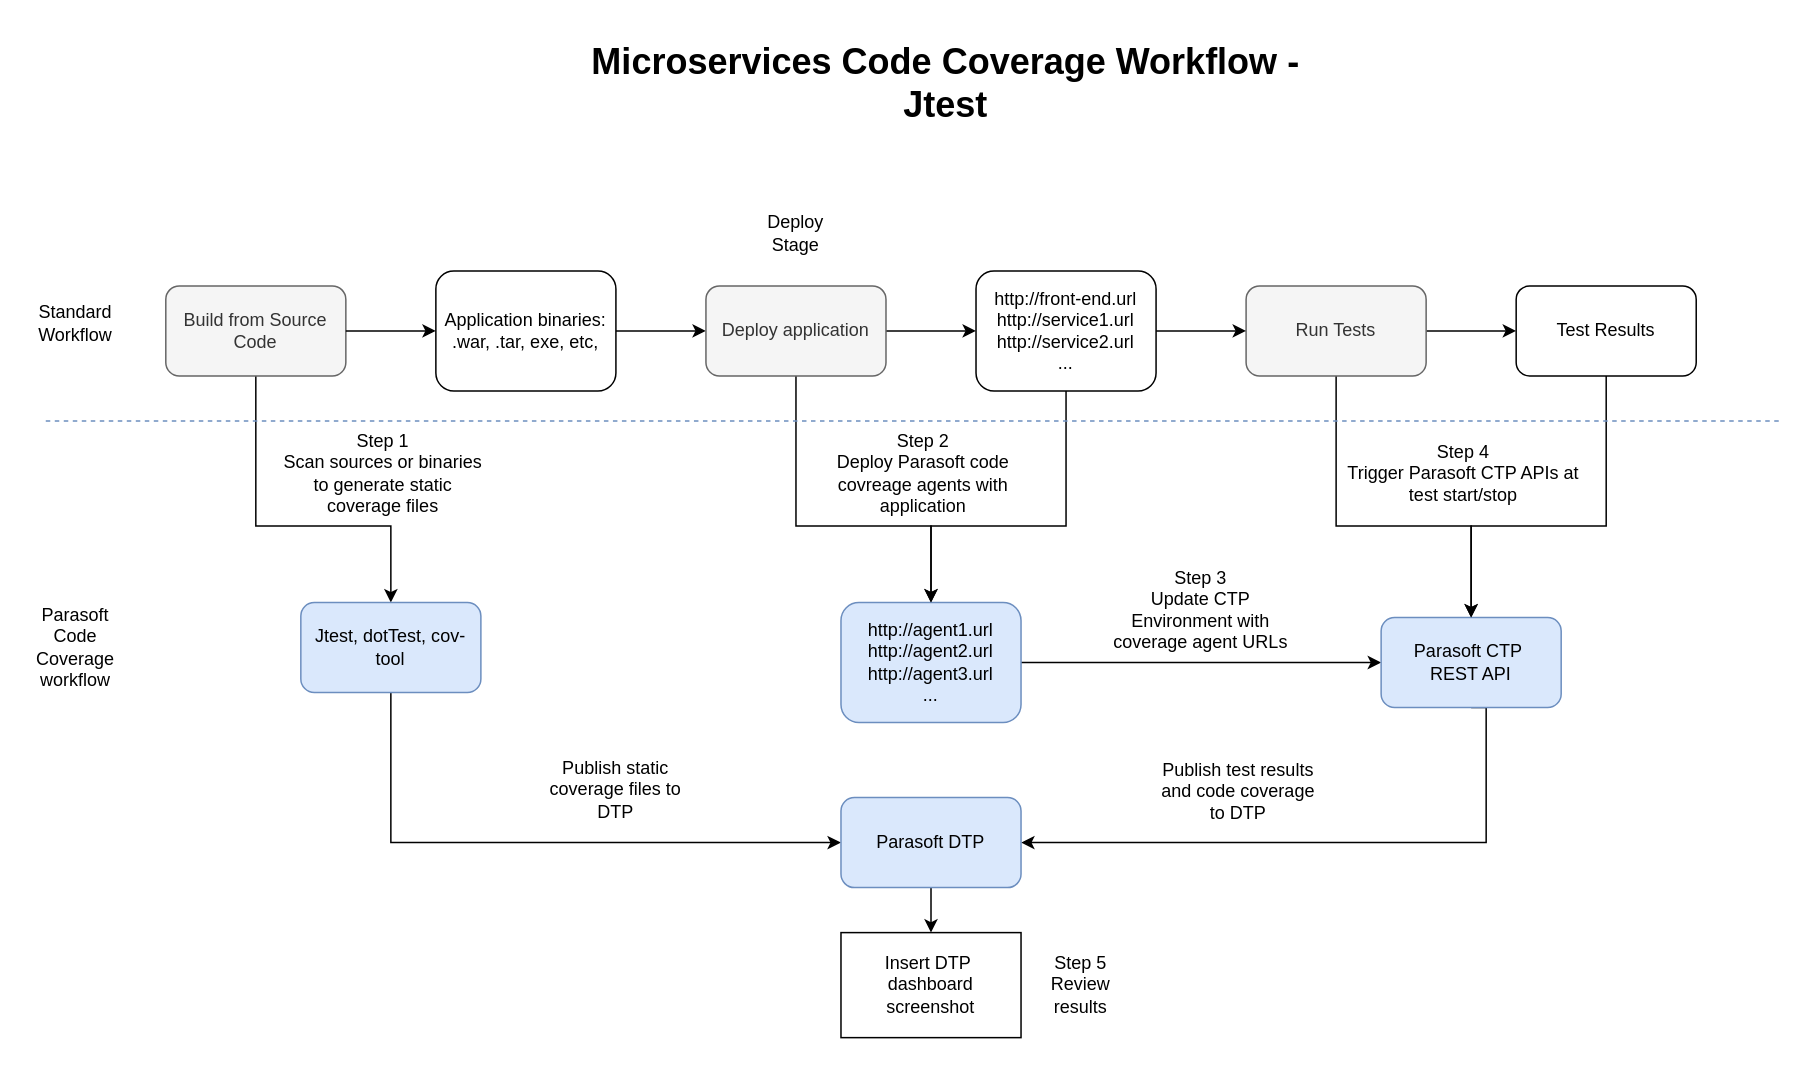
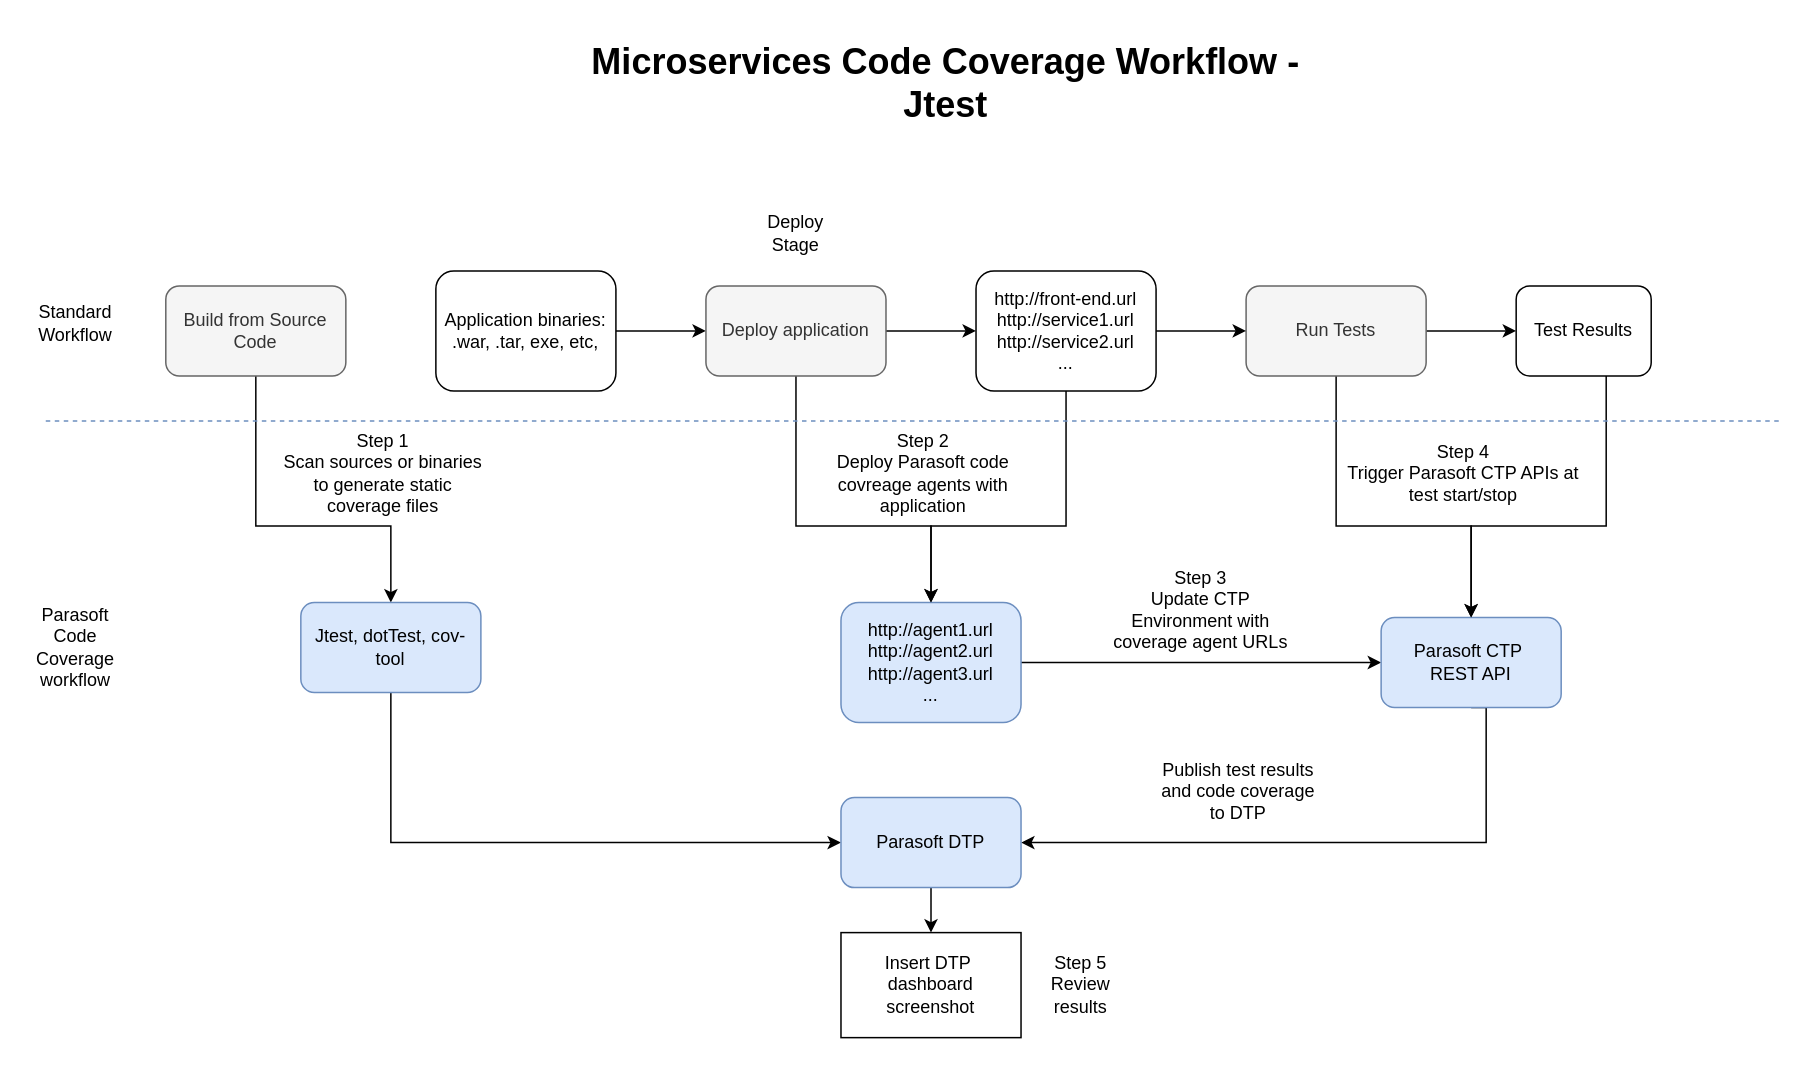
edge "Build from Source Code" -> "Application binaries: .war, .tar, exe, etc,": removed
node "Test Results": size 180x90 -> 135x90
node "Publish static coverage files to DTP": removed
